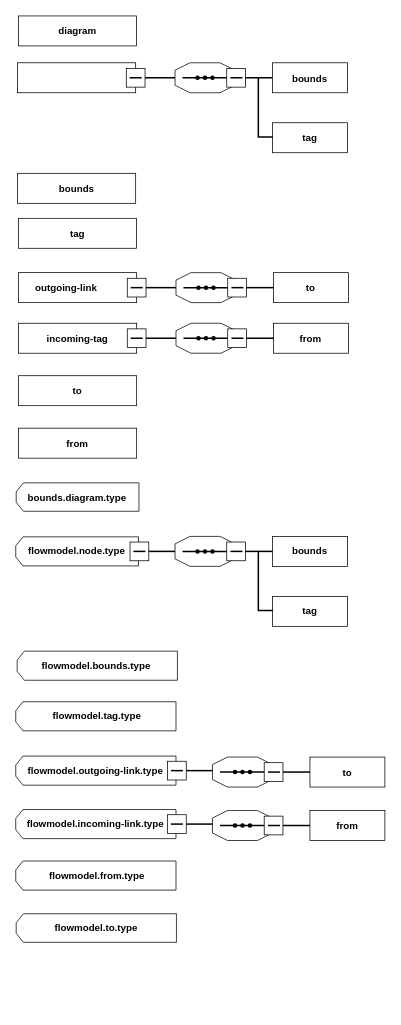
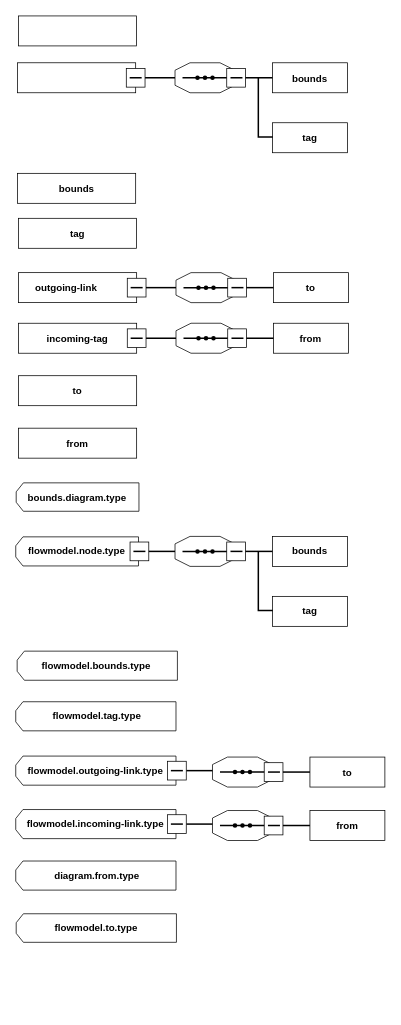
node "diagram": removed
node "flowmodel.from.type": label "flowmodel.from.type" -> "diagram.from.type"
